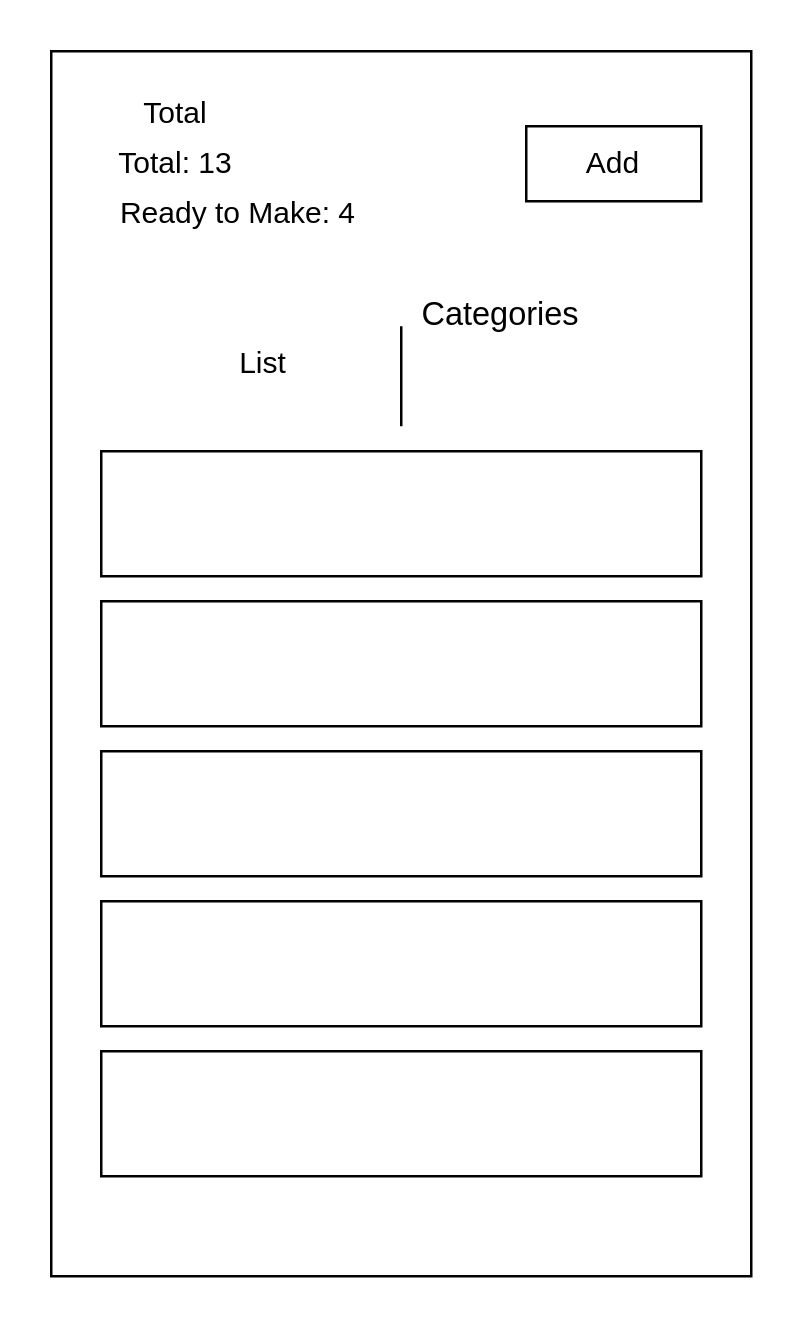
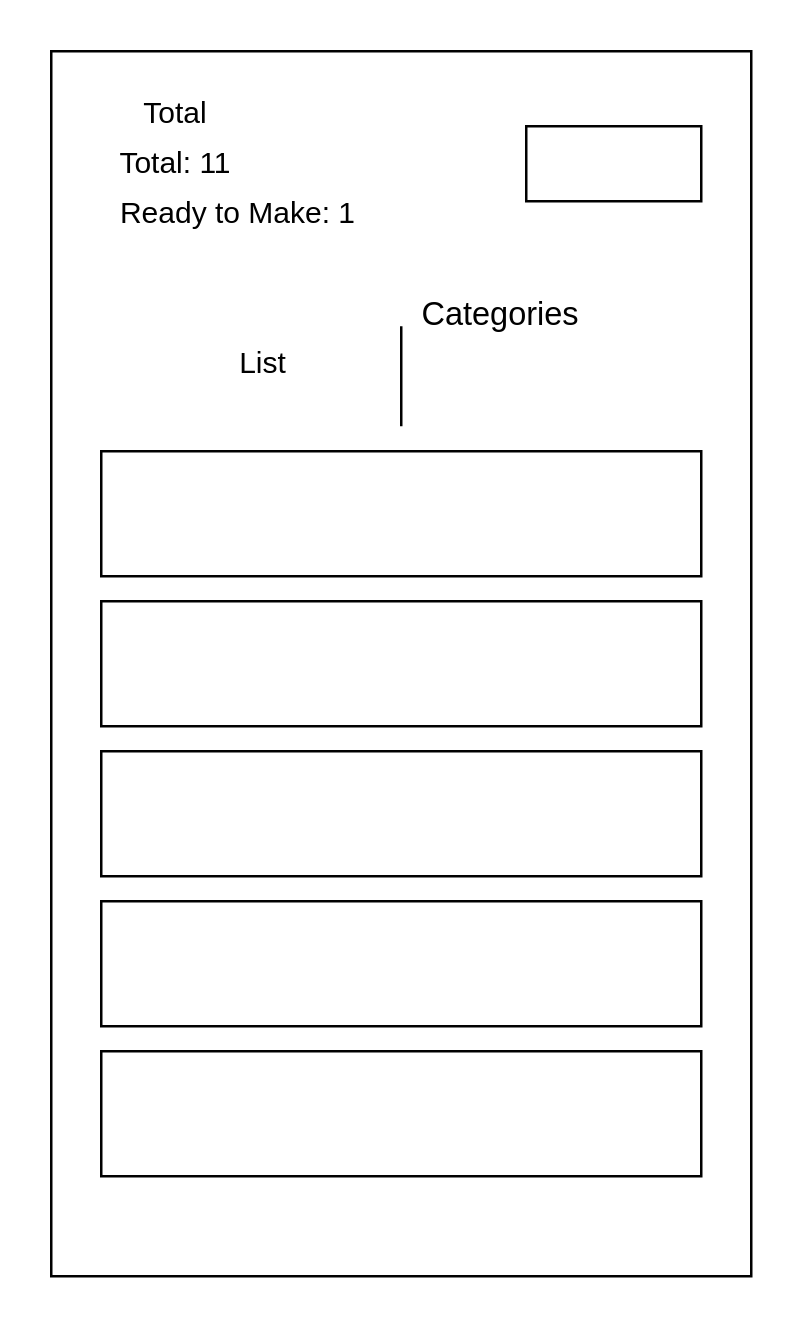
node "Total: 13": label "Total: 13" -> "Total: 11"
node "Add": removed
node "Ready to Make: 4": label "Ready to Make: 4" -> "Ready to Make: 1"
